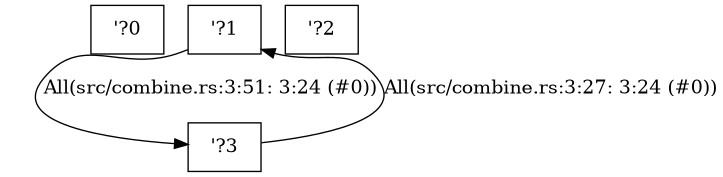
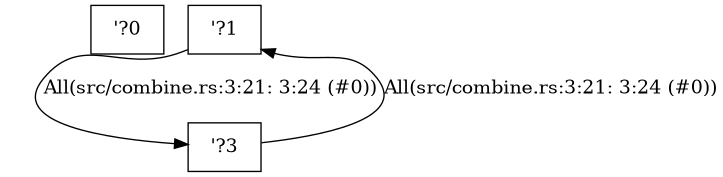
node "'?2": removed
edge "'?1" -> "'?3": label "All(src/combine.rs:3:51: 3:24 (#0))" -> "All(src/combine.rs:3:21: 3:24 (#0))"
edge "'?3" -> "'?1": label "All(src/combine.rs:3:27: 3:24 (#0))" -> "All(src/combine.rs:3:21: 3:24 (#0))"
